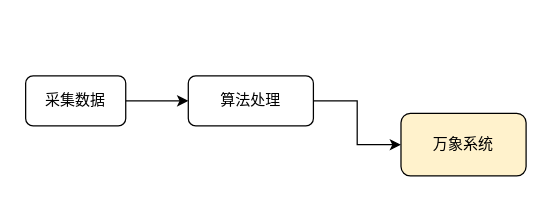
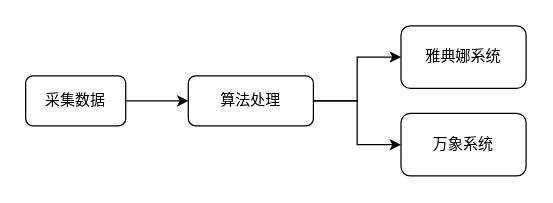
node "雅典娜系统": added
edge "算法处理" -> "雅典娜系统": added
node "万象系统": fillcolor #fff2cc -> #ffffff
